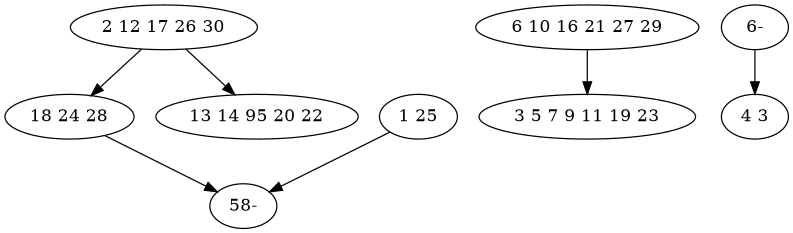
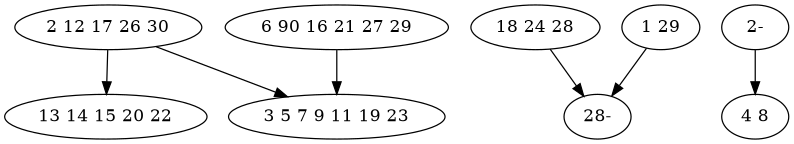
node "6 10 16 21 27 29": label "6 10 16 21 27 29" -> "6 90 16 21 27 29"
node "6-": label "6-" -> "2-"
edge "2 12 17 26 30" -> "18 24 28": now "2 12 17 26 30" -> "3 5 7 9 11 19 23"
node "13 14 95 20 22": label "13 14 95 20 22" -> "13 14 15 20 22"
node "1 25": label "1 25" -> "1 29"
node "4 3": label "4 3" -> "4 8"
node "58-": label "58-" -> "28-"
